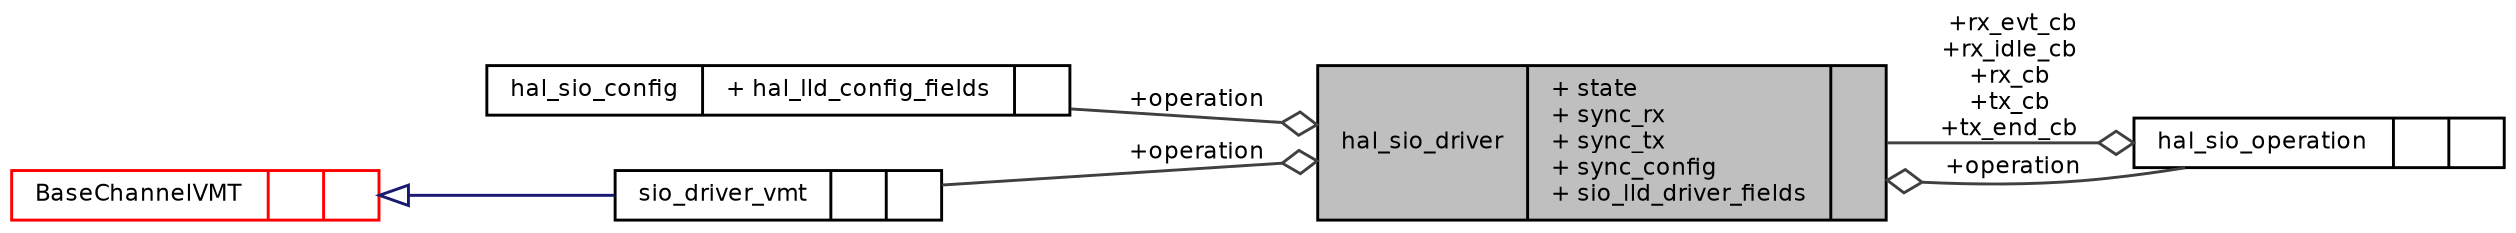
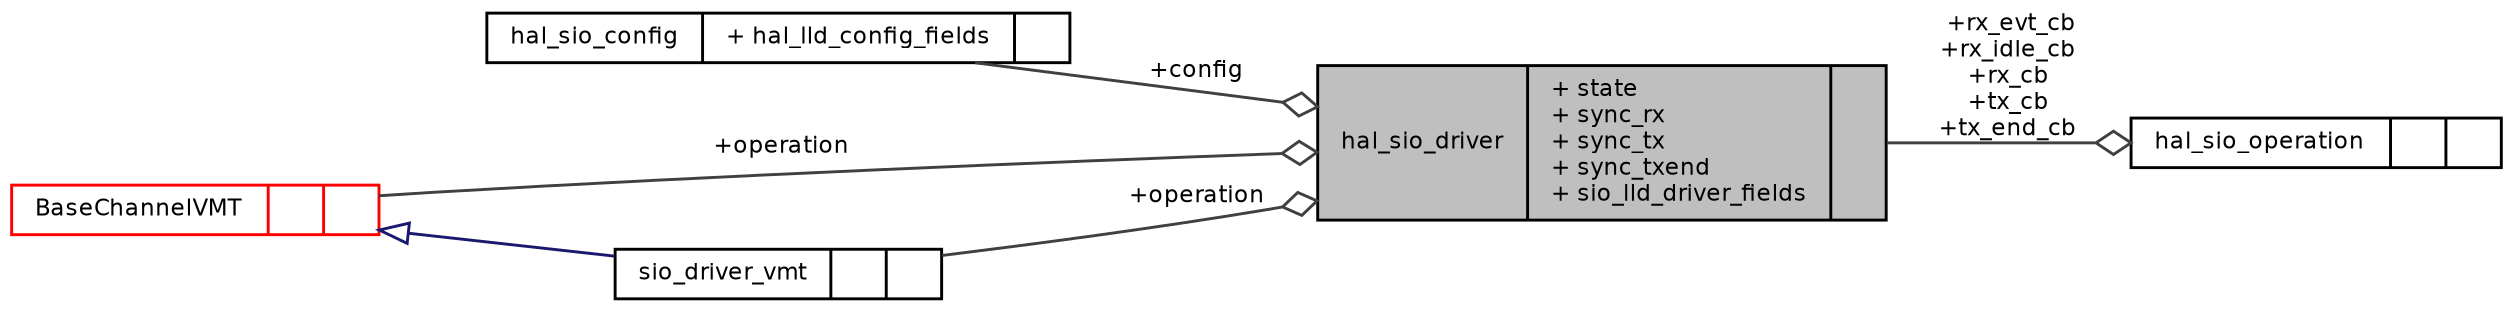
edge "hal_sio_config" -> "hal_sio_driver": label " +operation" -> " +config"
node "hal_sio_driver": text "+ sync_config" -> "+ sync_txend"
edge "hal_sio_operation" -> "hal_sio_driver": now "BaseChannelVMT" -> "hal_sio_driver"
